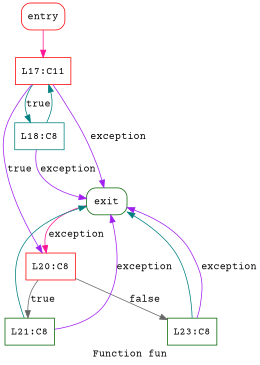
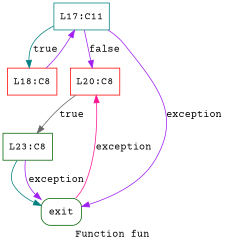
node "entry": removed
node "L17:C11": color red -> teal
edge "L18:C8" -> "L17:C11": color teal -> purple
node "L18:C8": color teal -> red
edge "L17:C11" -> "L20:C8": label "true" -> "false"
edge "L18:C8" -> "exit": removed, label "exception"
edge "L20:C8" -> "L23:C8": label "false" -> "true"
node "L21:C8": removed
